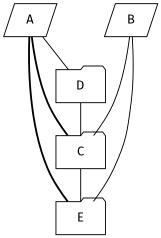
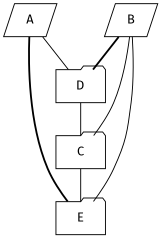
edge "B" -- "D": added
edge "A" -- "C": removed
